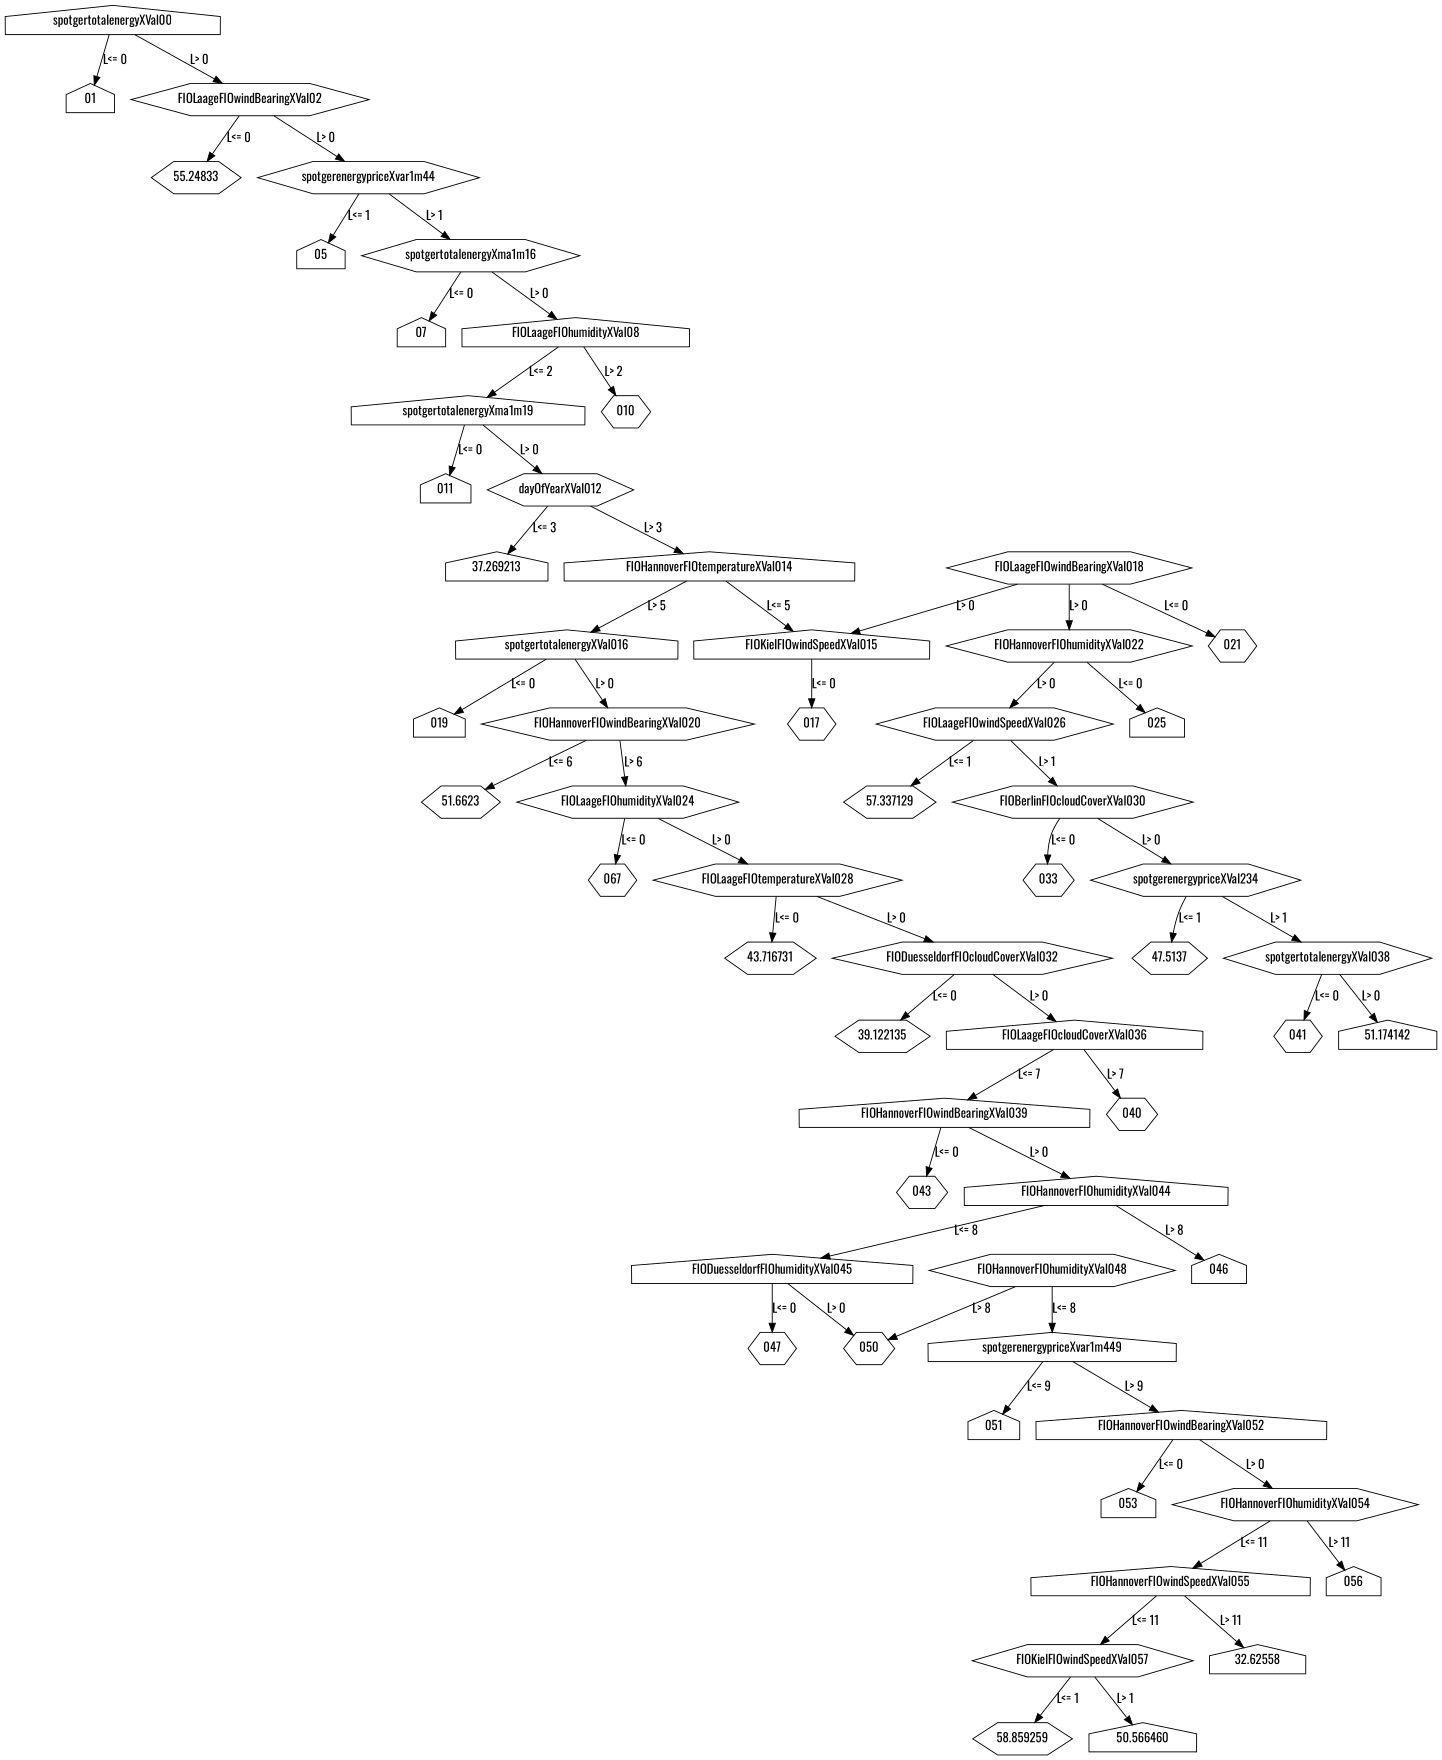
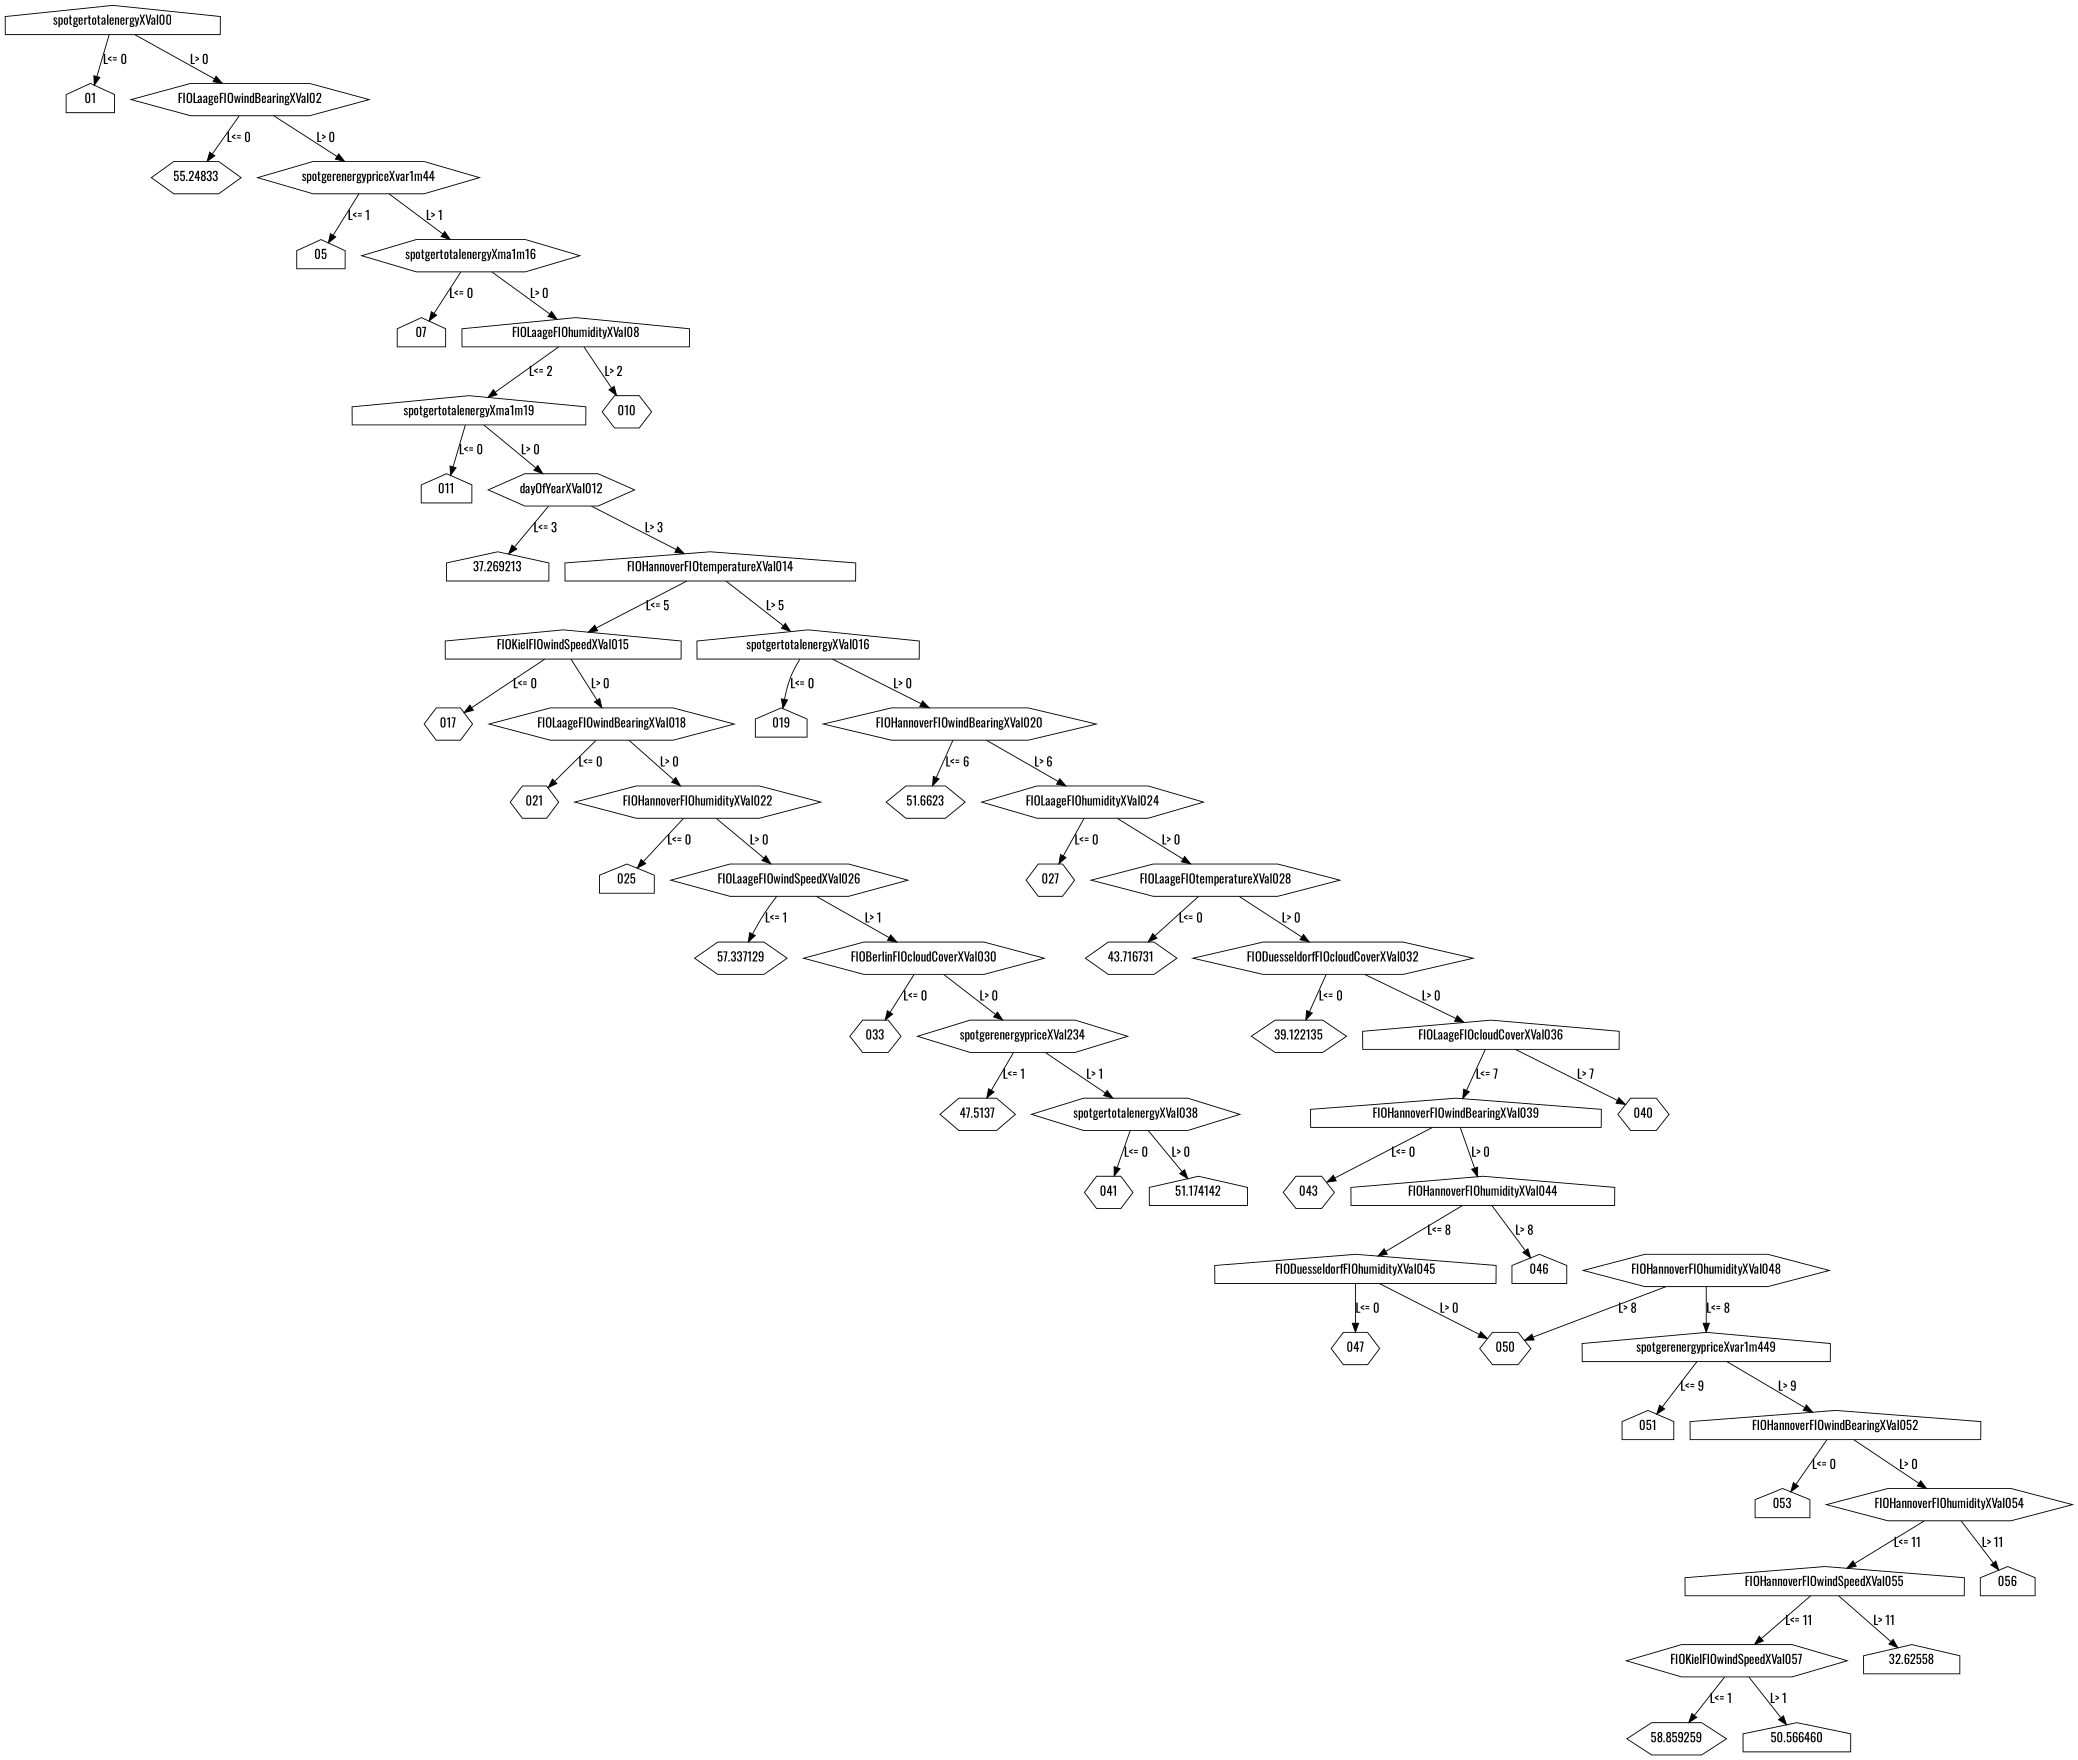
edge "FIOLaageFIOwindBearingXVal018" -> "FIOKielFIOwindSpeedXVal015": reversed
node "067": label "067" -> "027"
